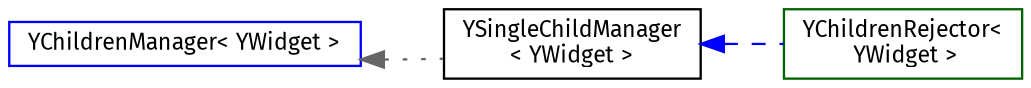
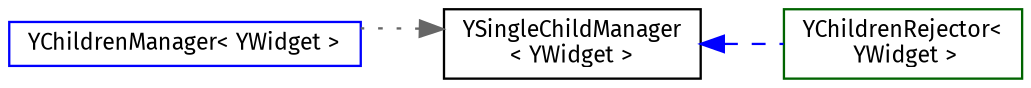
edge "YSingleChildManager < YWidget >" -> "YChildrenManager< YWidget >": reversed
